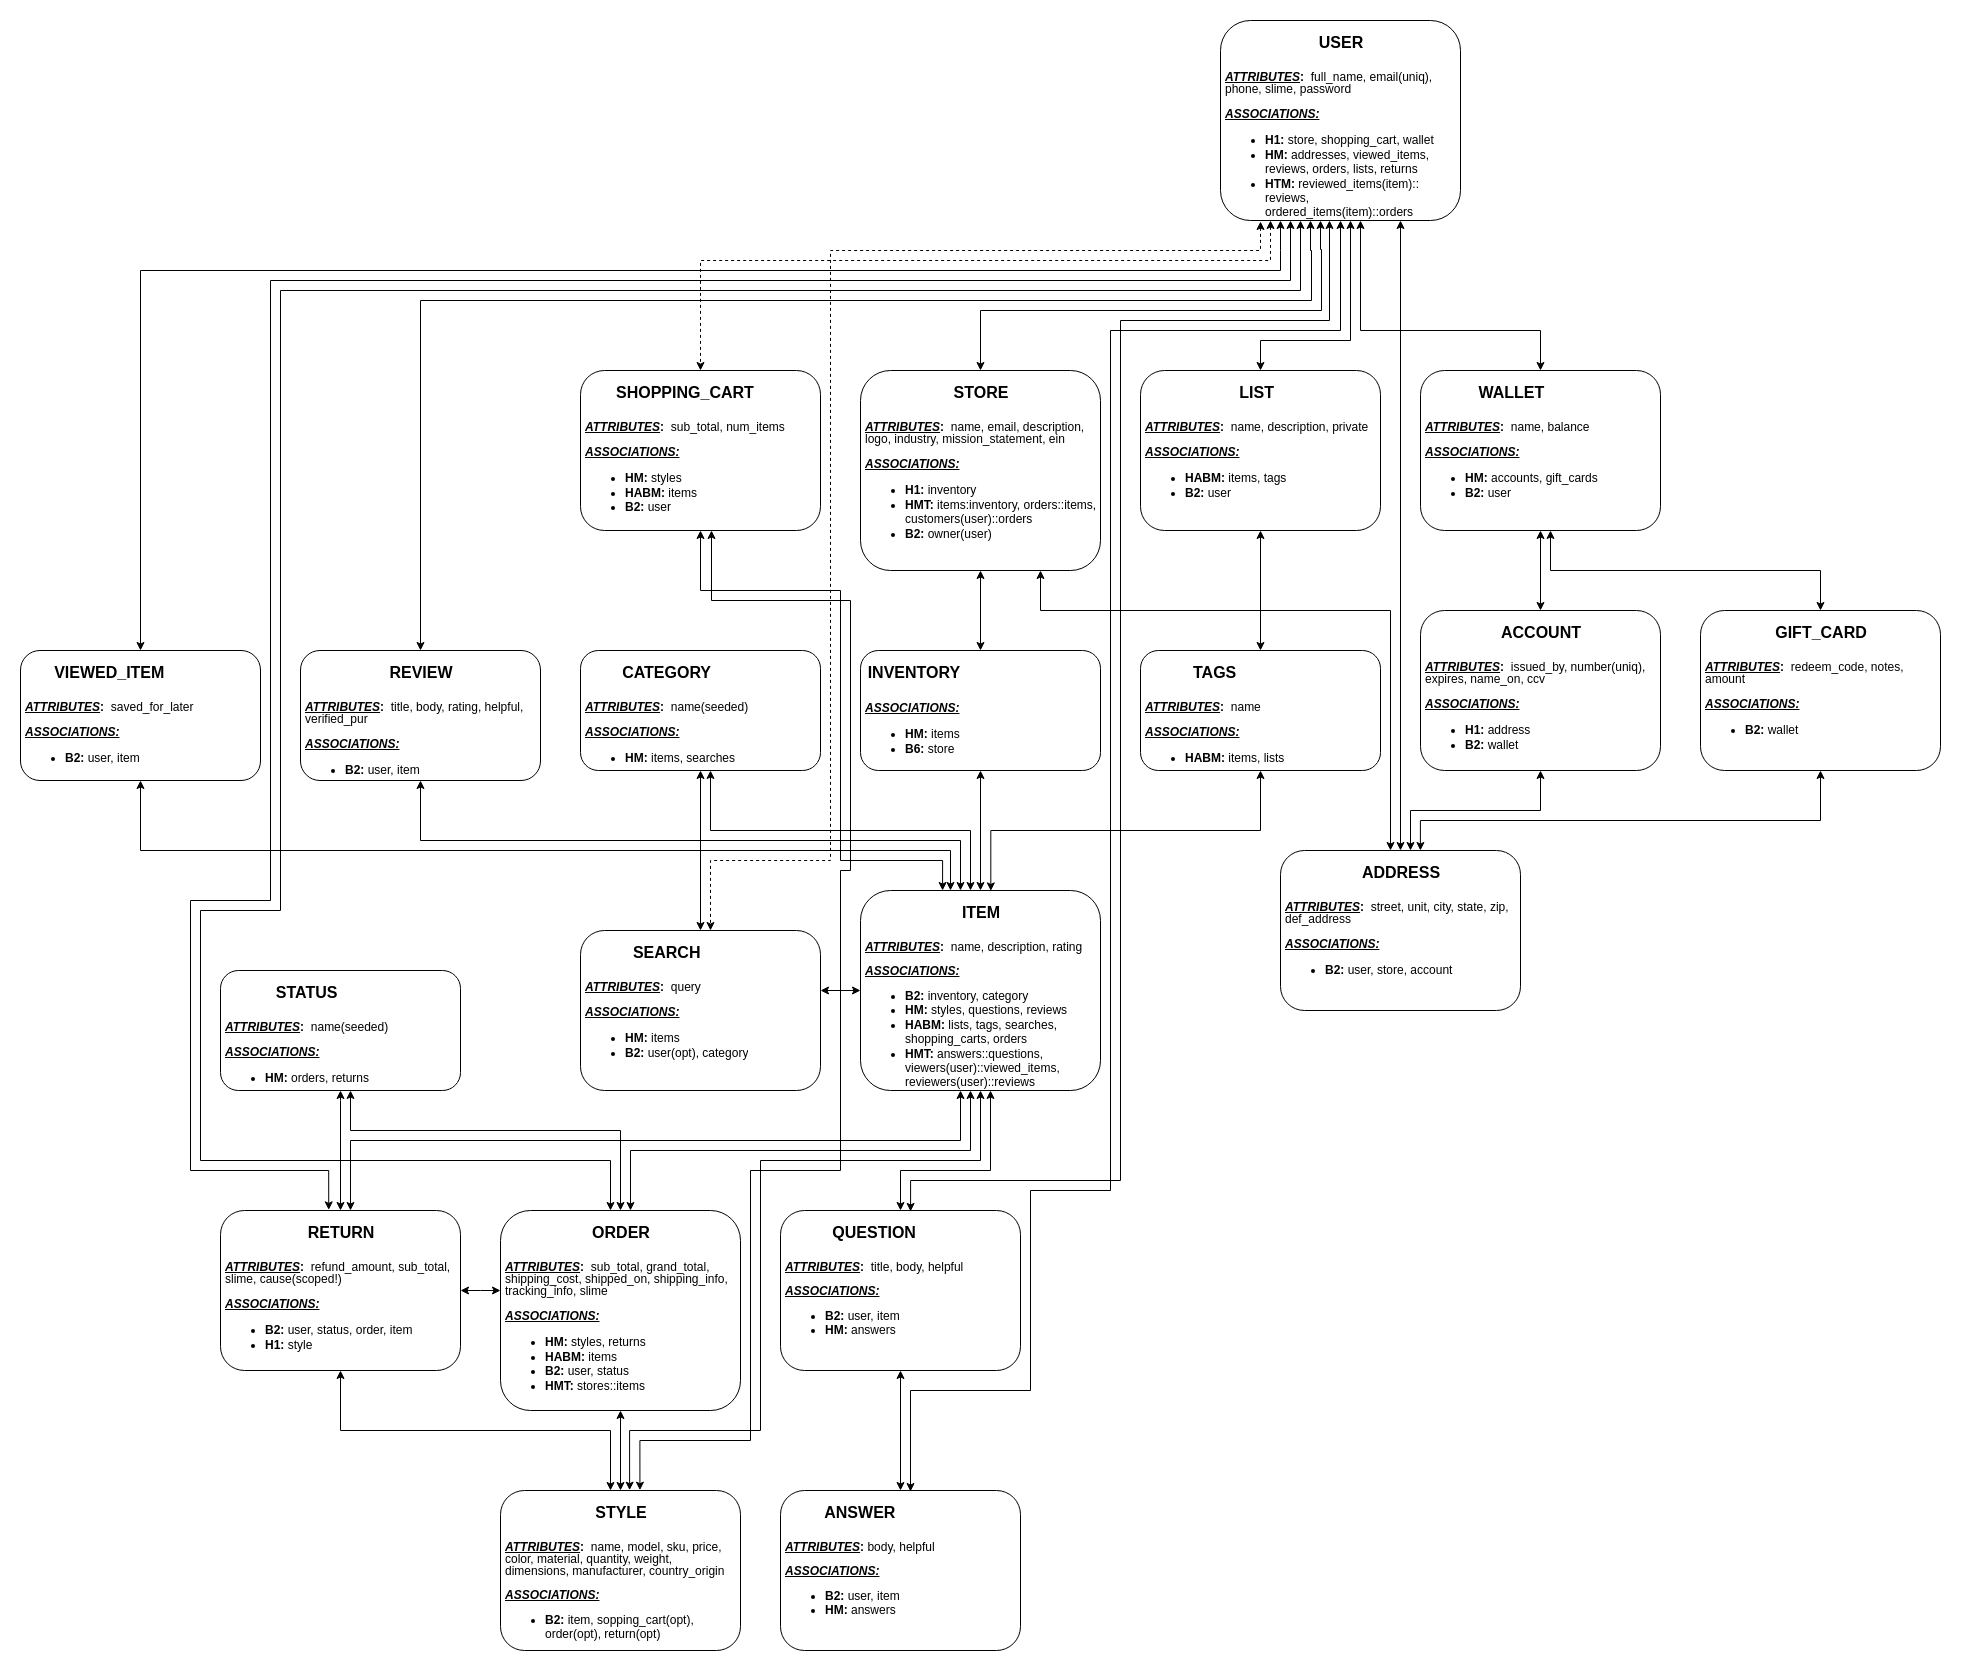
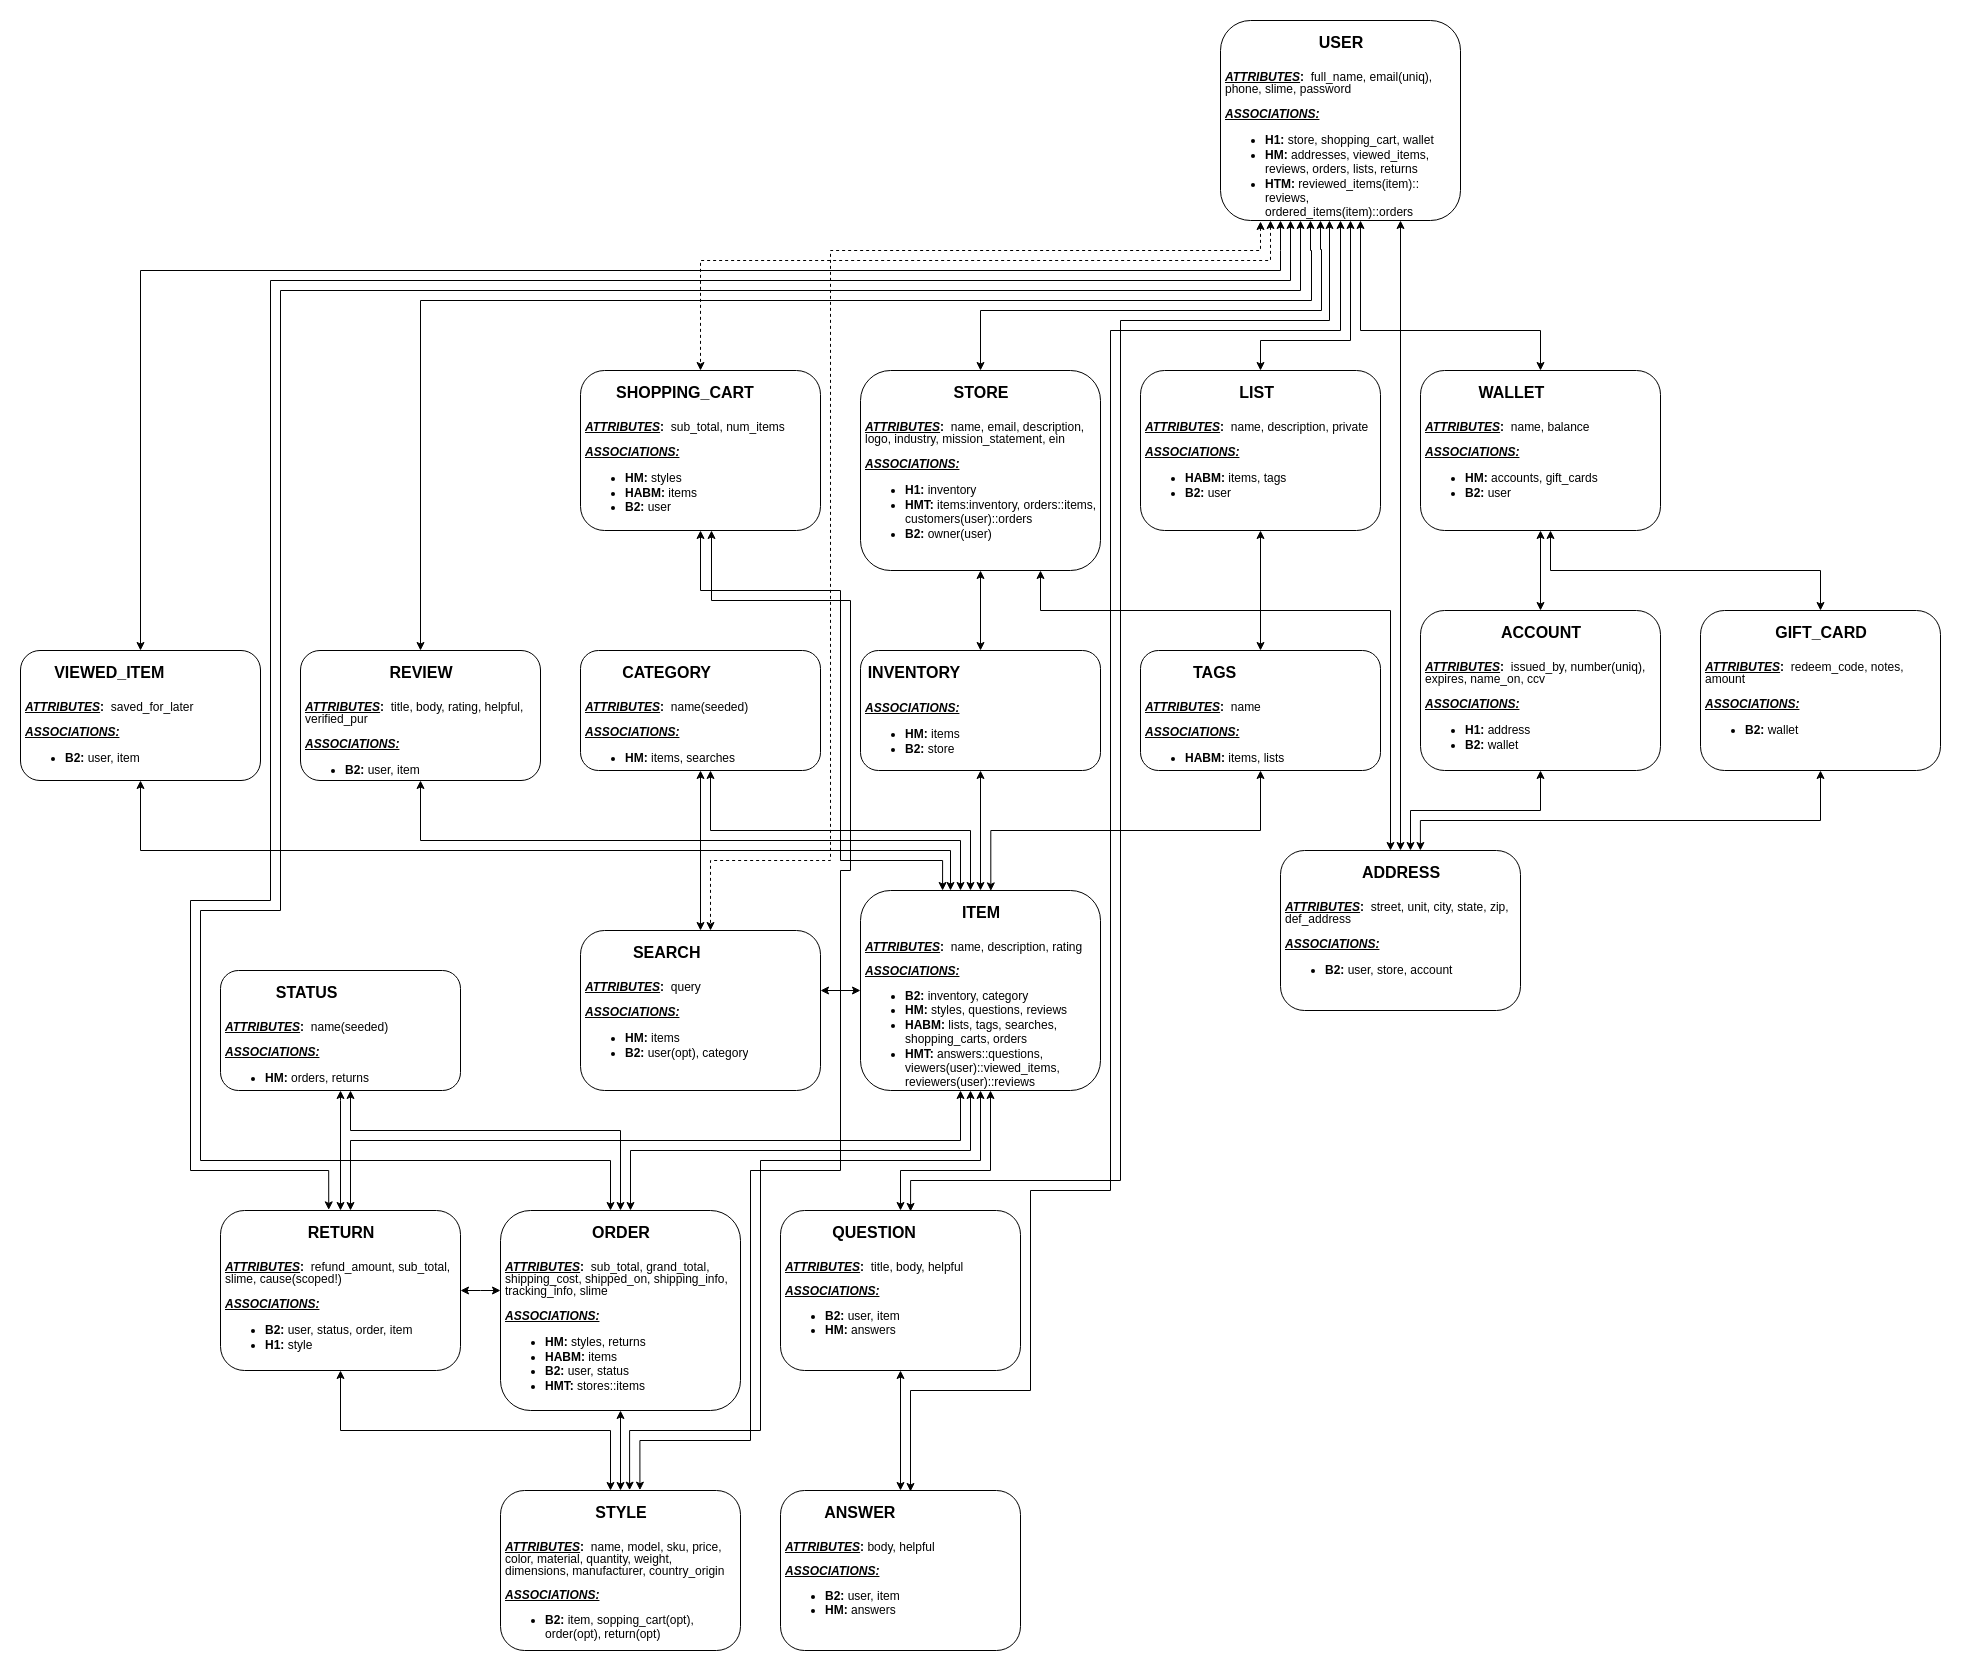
node "INVENTORYASSOCIATIONS: HM: items B6: store": label "INVENTORYASSOCIATIONS: HM: items B6: store" -> "INVENTORYASSOCIATIONS: HM: items B2: store"
